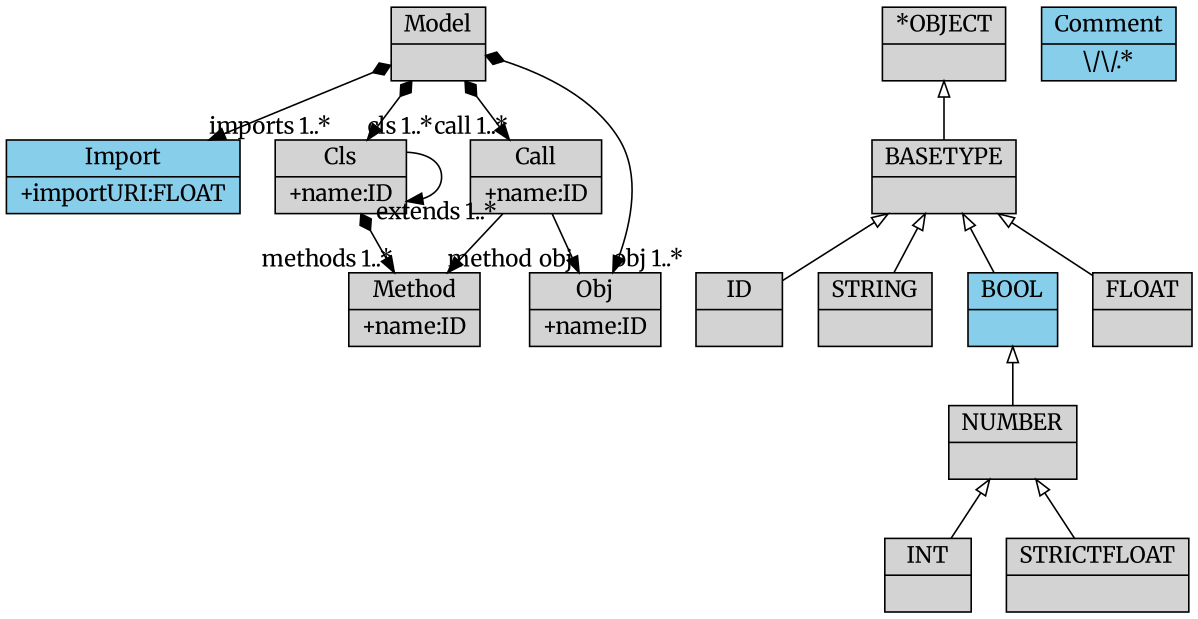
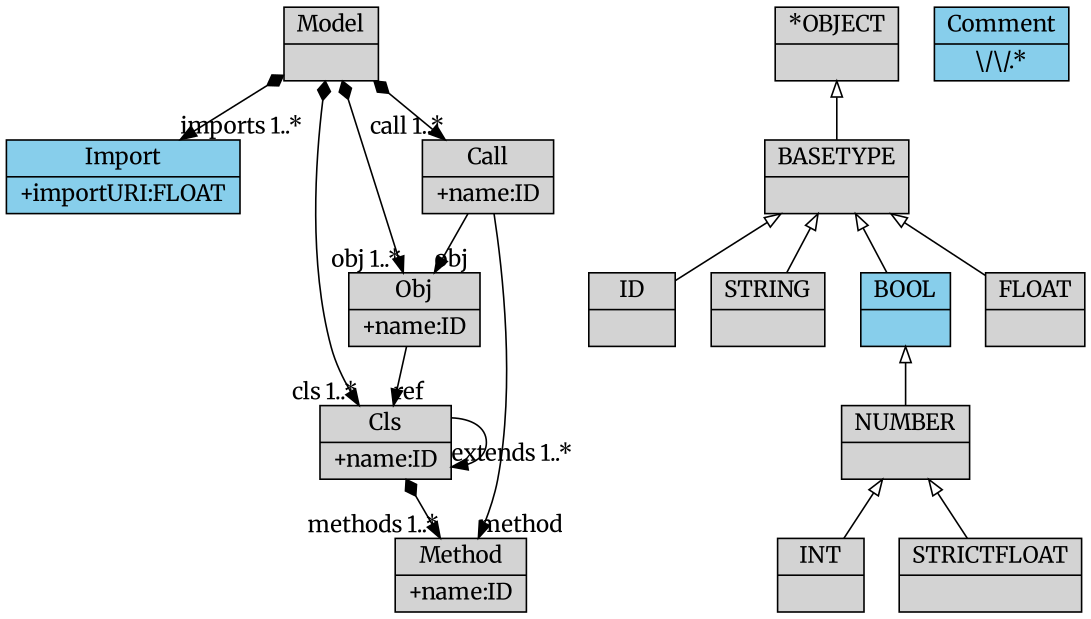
edge "Obj" -- "Cls": added
